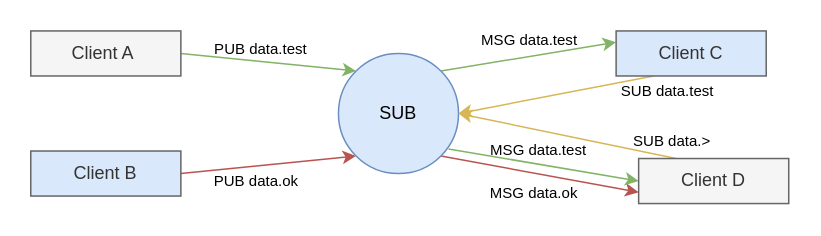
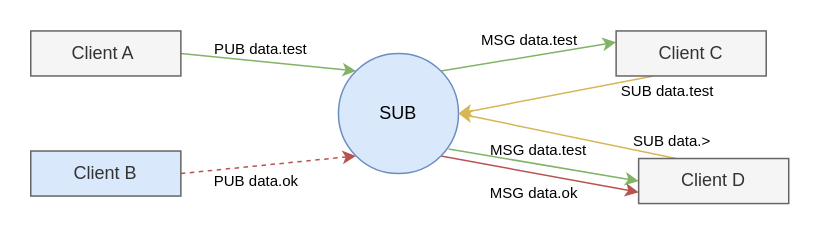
node "Client C": fillcolor #dae8fc -> #f5f5f5
edge "Client B" -> "SUB": style solid -> dashed
